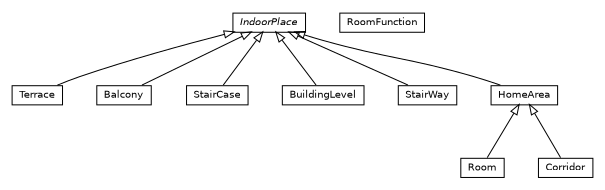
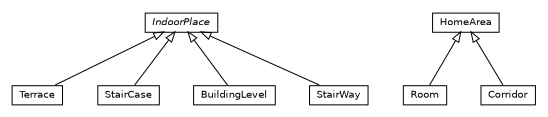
node "RoomFunction": removed
edge "HomeArea" -> "IndoorPlace": removed
node "Balcony": removed
